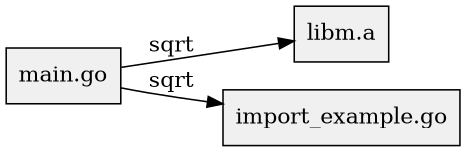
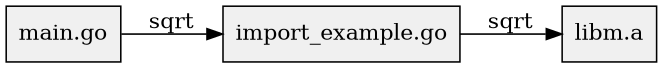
edge "main.go" -> "libm.a": now "import_example.go" -> "libm.a"
